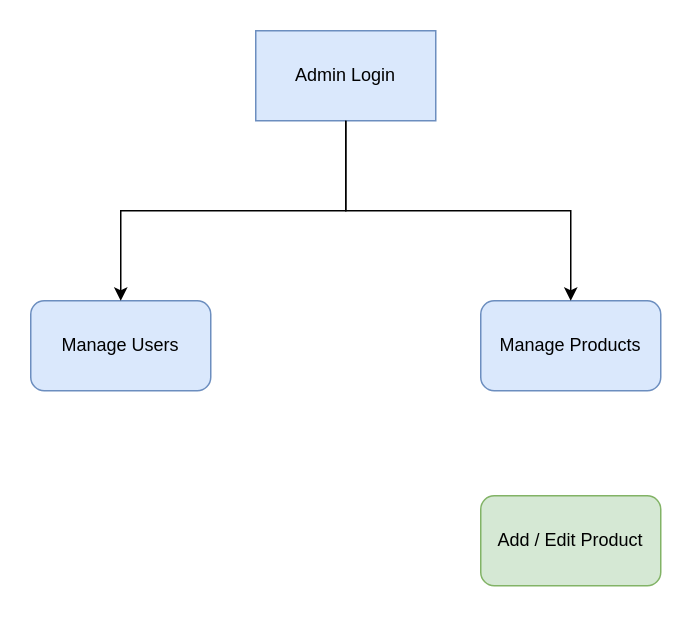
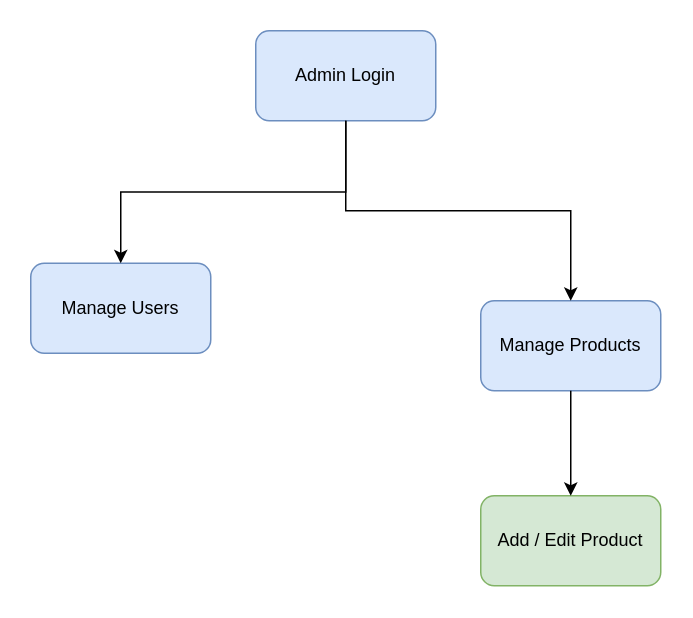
node "Admin Login": shape rectangle -> rounded rectangle
node "Manage Users": moved (121, 346) -> (121, 308)
edge "Manage Products" -> "Add / Edit Product": added
